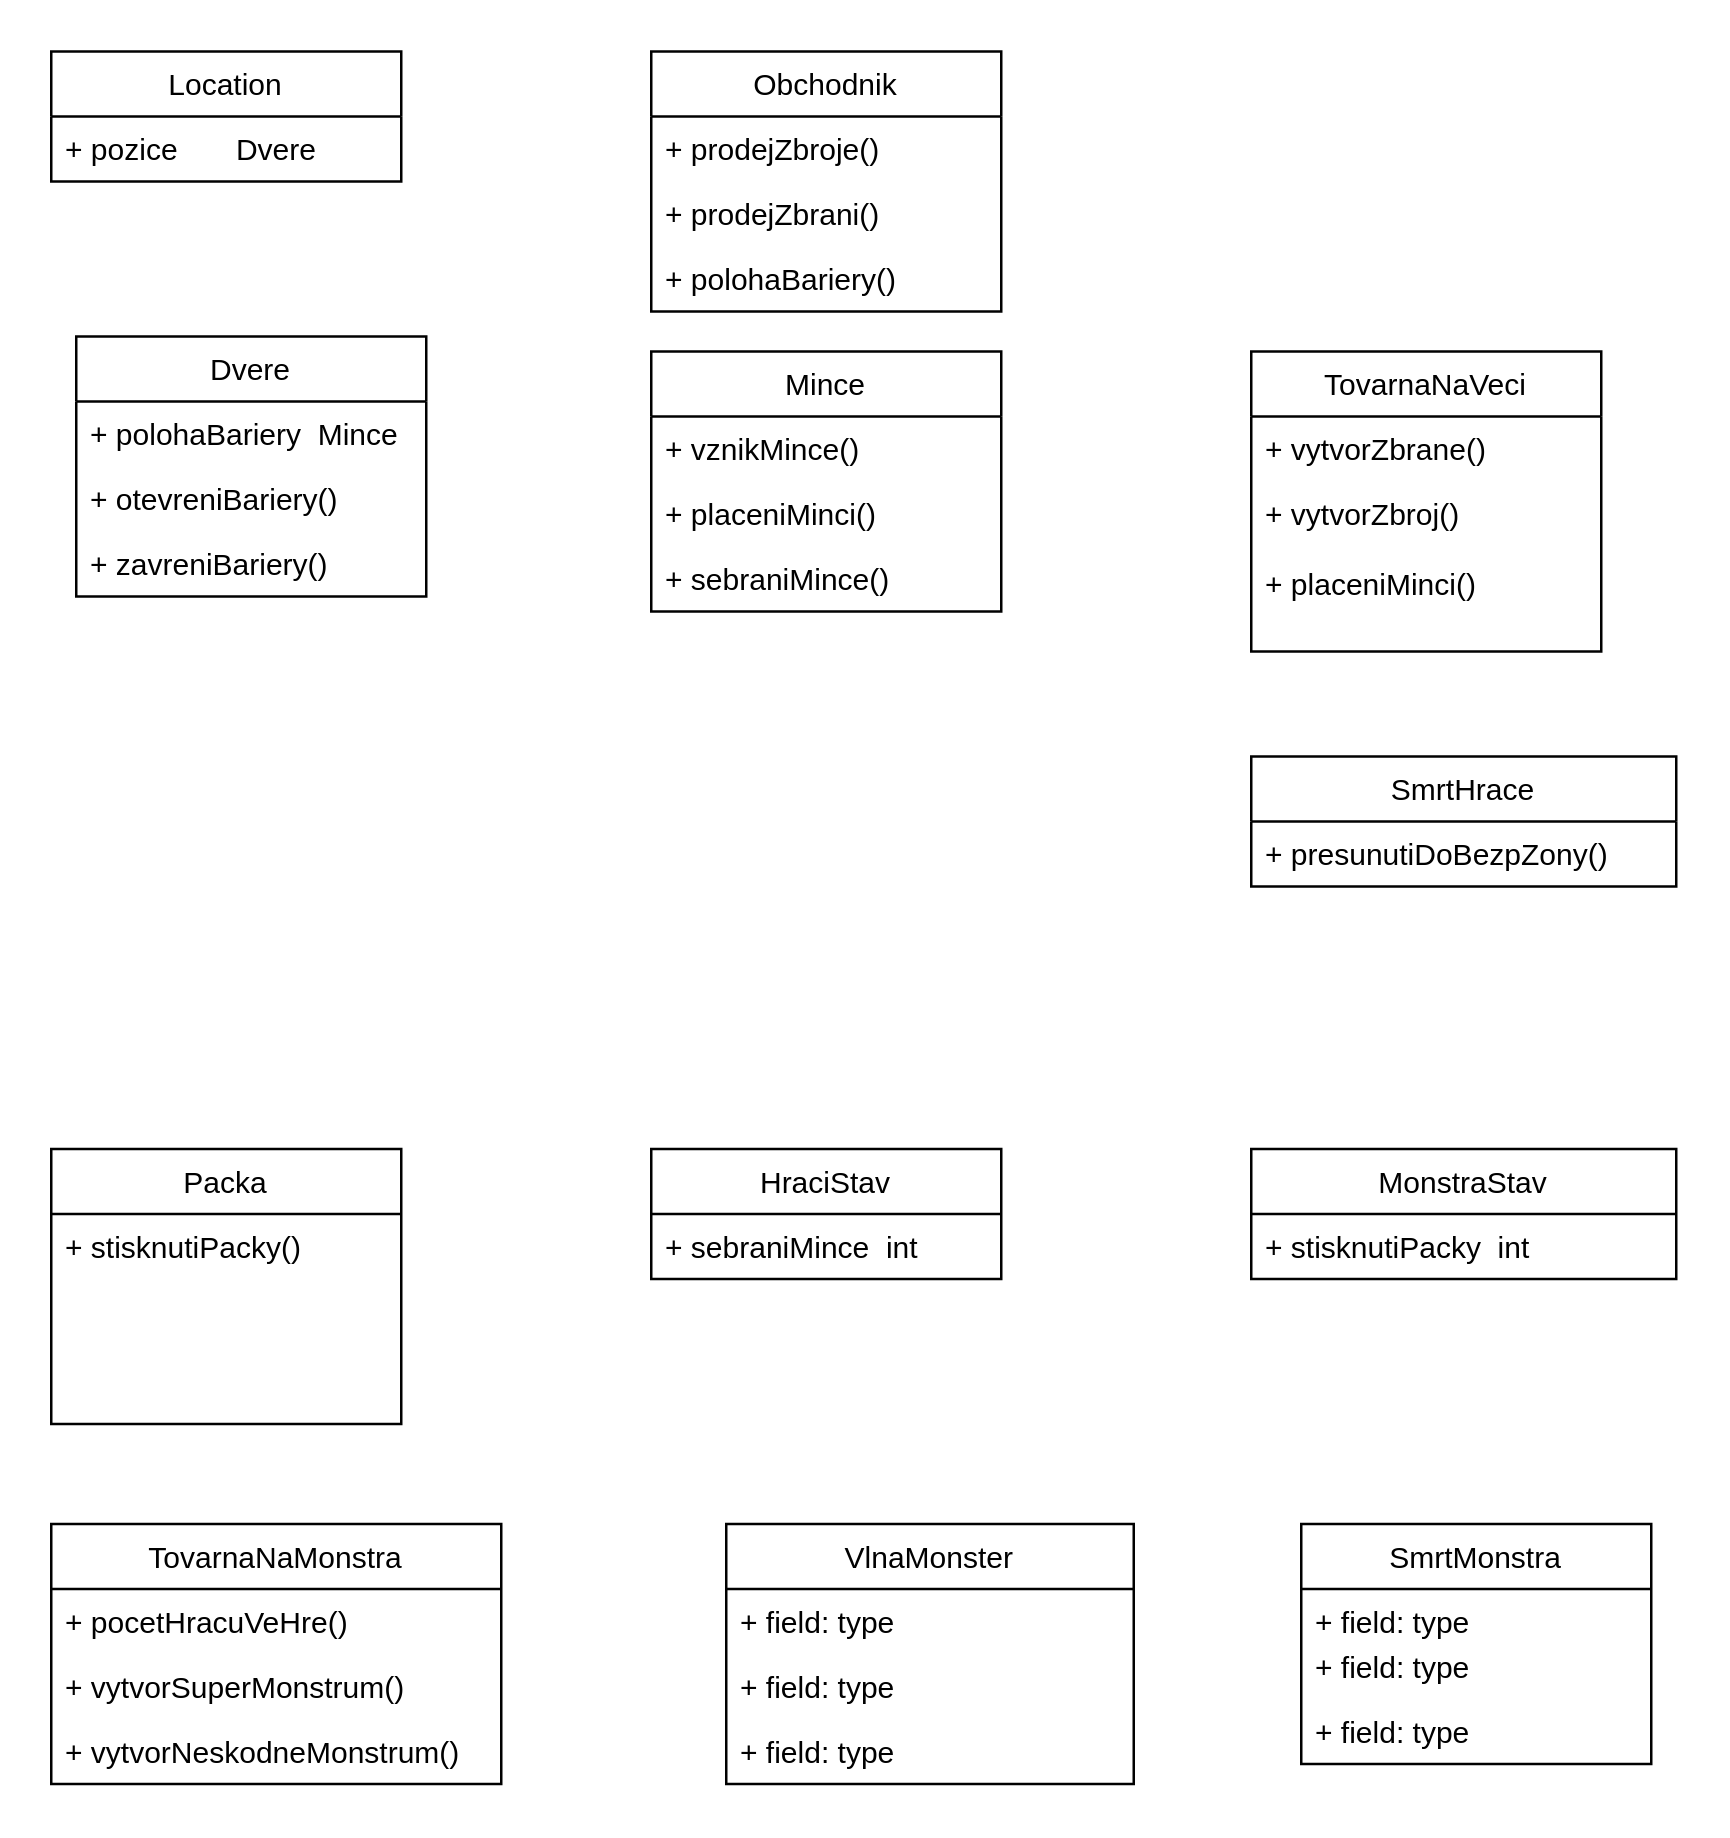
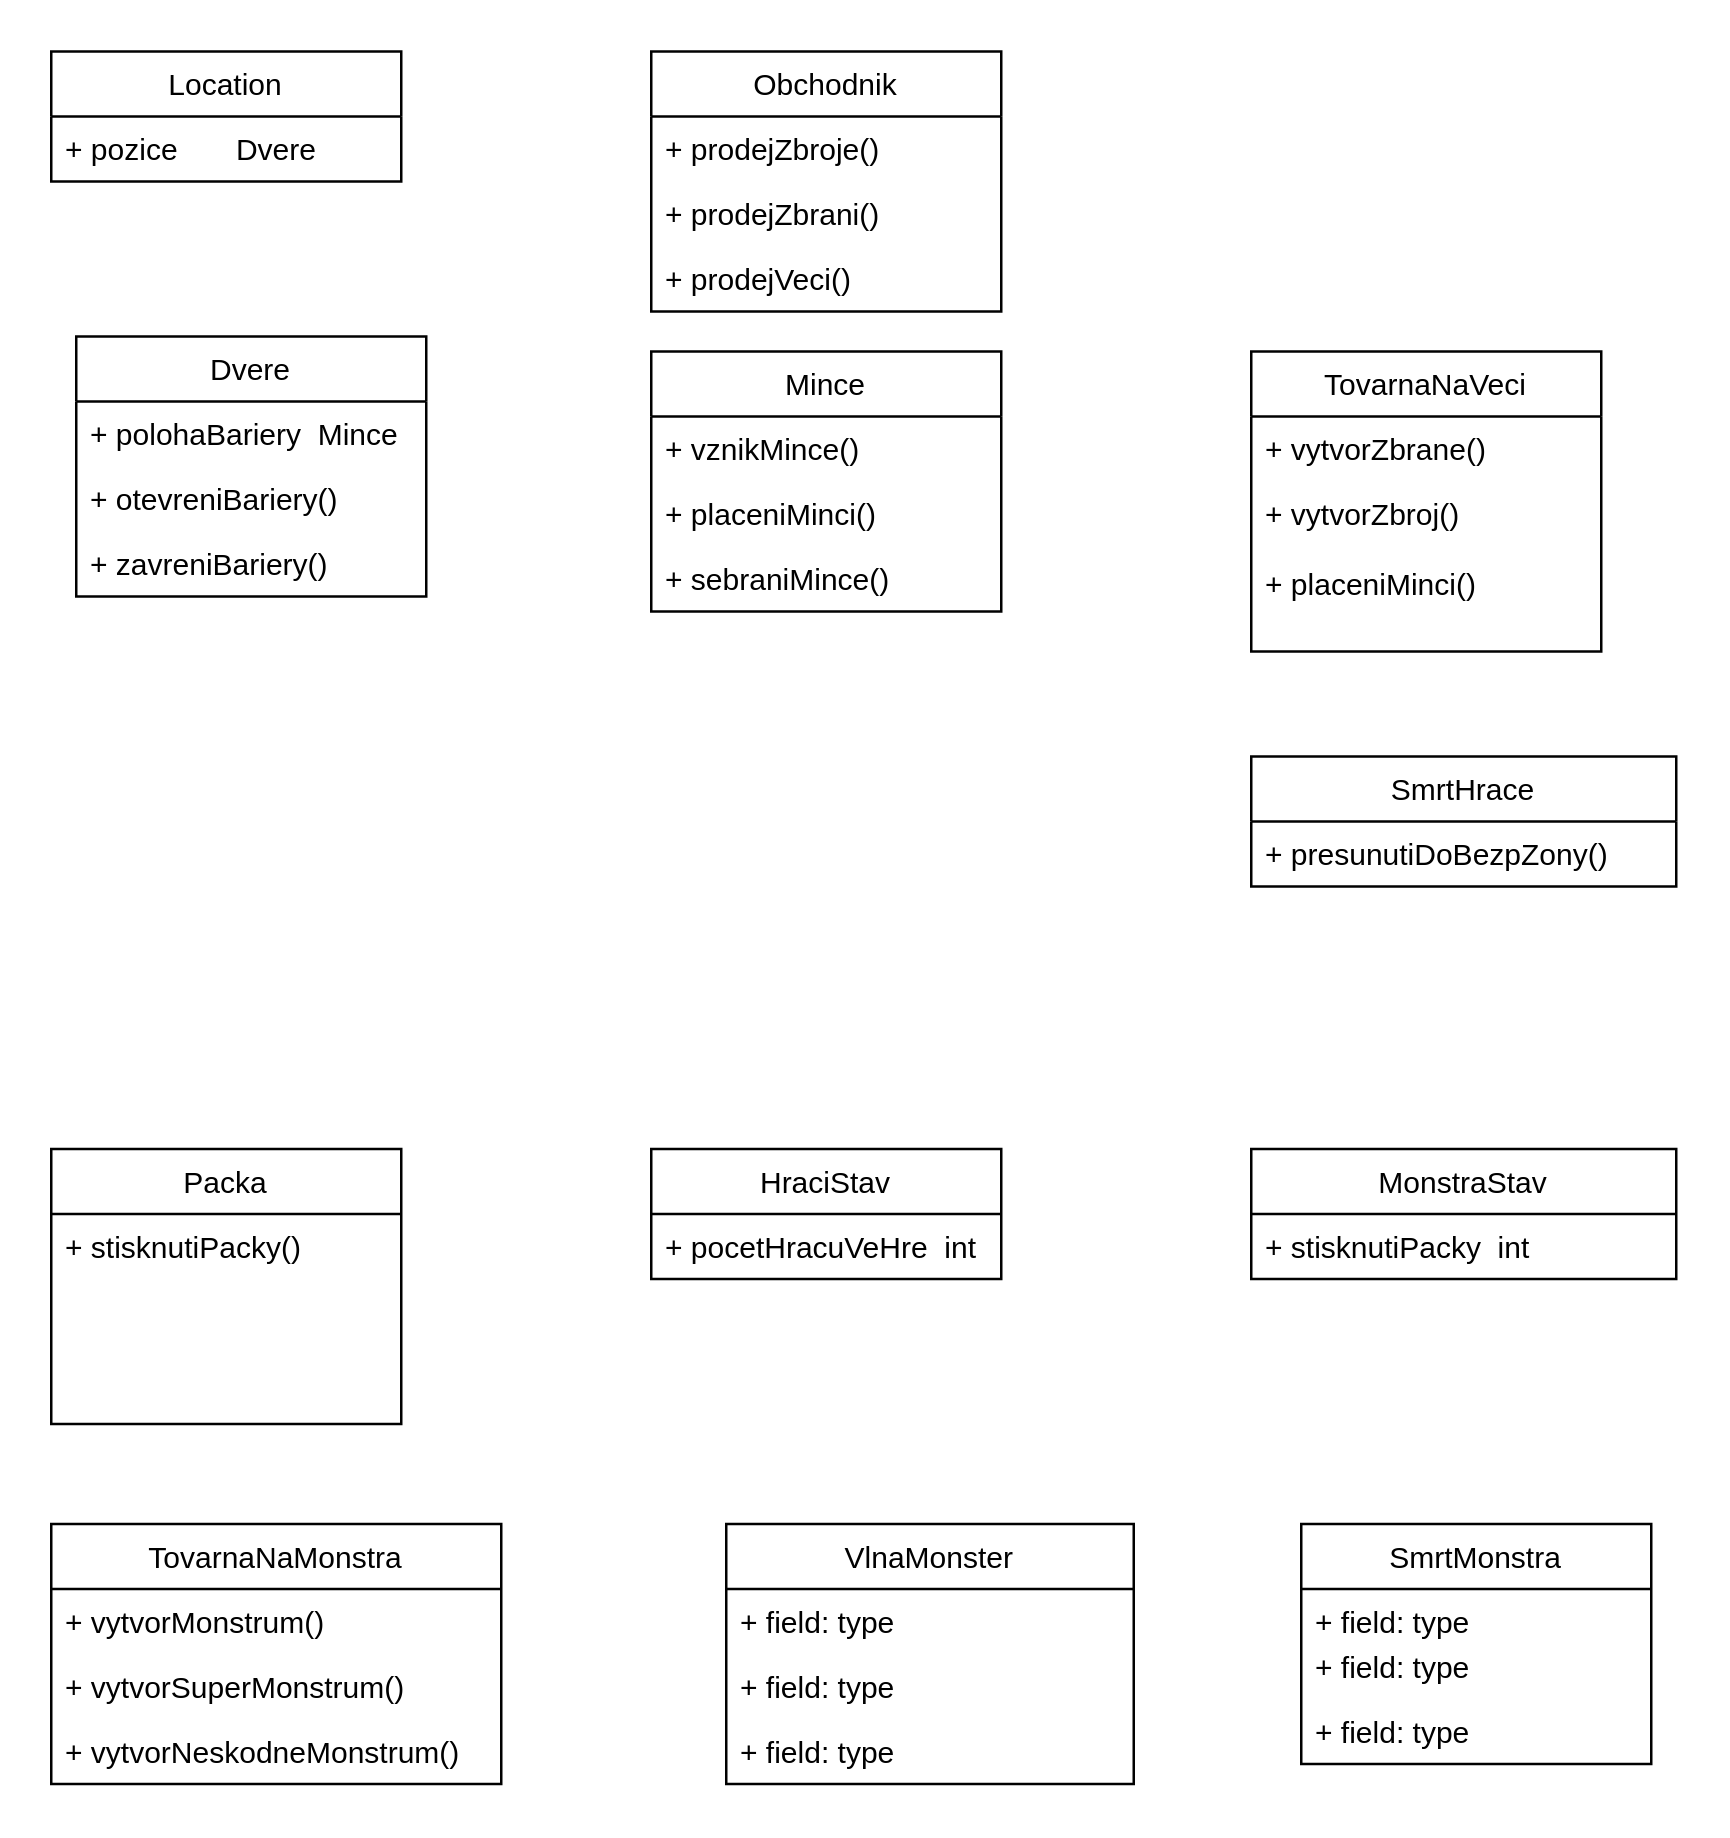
node "+ polohaBariery()": label "+ polohaBariery()" -> "+ prodejVeci()"
node "+ sebraniMince int": label "+ sebraniMince int" -> "+ pocetHracuVeHre int"
node "+ pocetHracuVeHre()": label "+ pocetHracuVeHre()" -> "+ vytvorMonstrum()"
